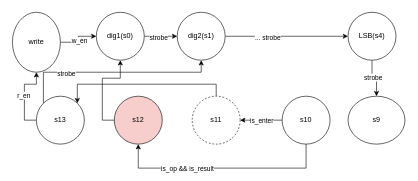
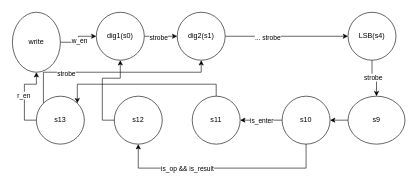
node "s12": fillcolor #f8cecc -> #ffffff
node "s11": style dashed -> solid
edge "s9" -> "s10": added
